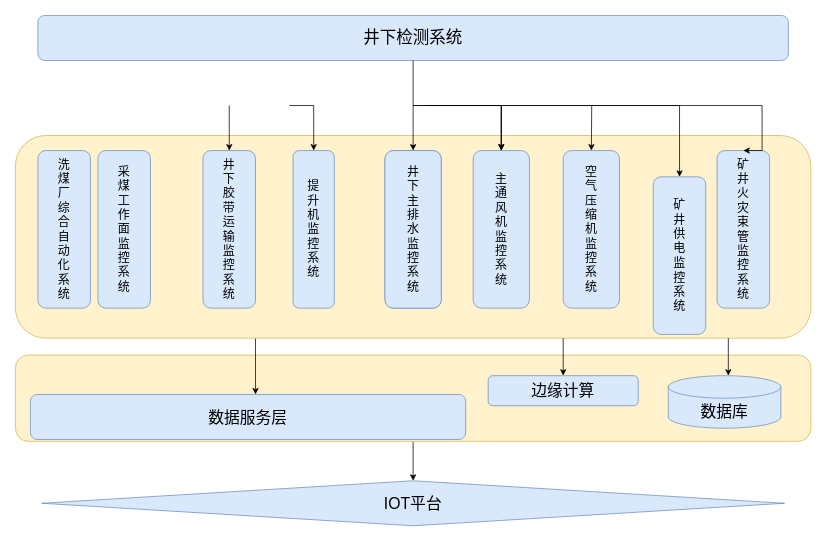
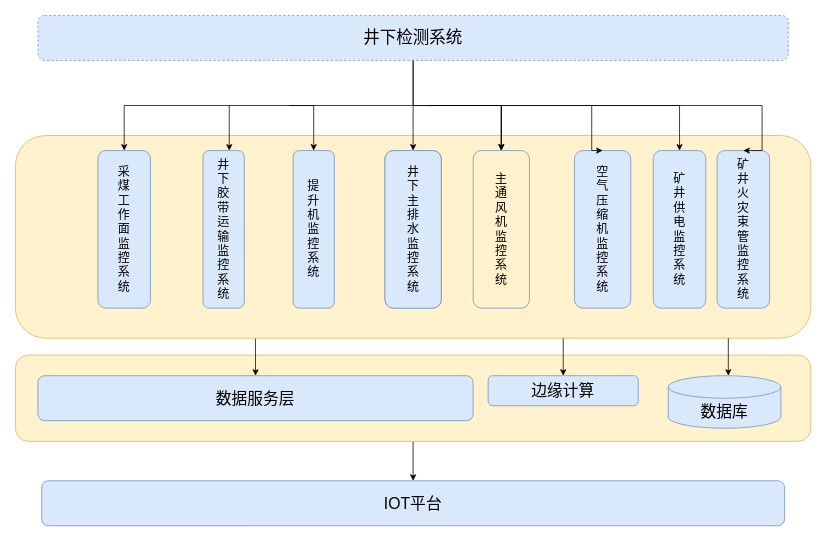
node "井下检测系统": style solid -> dashed
edge "井下检测系统" -> "采 煤 工 作 面 监 控 系 统": added
node "洗 煤 厂 综 合 自 动 化 系 统": removed
node "井 下 胶 带 运 输 监 控 系 统": size 53x158 -> 41x158
node "主 通 风 机 监 控 系 统": fillcolor #dae8fc -> #fff2cc
node "空 气 压 缩 机 监 控 系 统": moved (591, 229) -> (602, 229)
node "矿 井 供 电 监 控 系 统": moved (679, 255) -> (679, 229)
node "数据服务层": moved (248, 417) -> (255, 398)
node "IOT平台": shape diamond -> rounded rectangle
